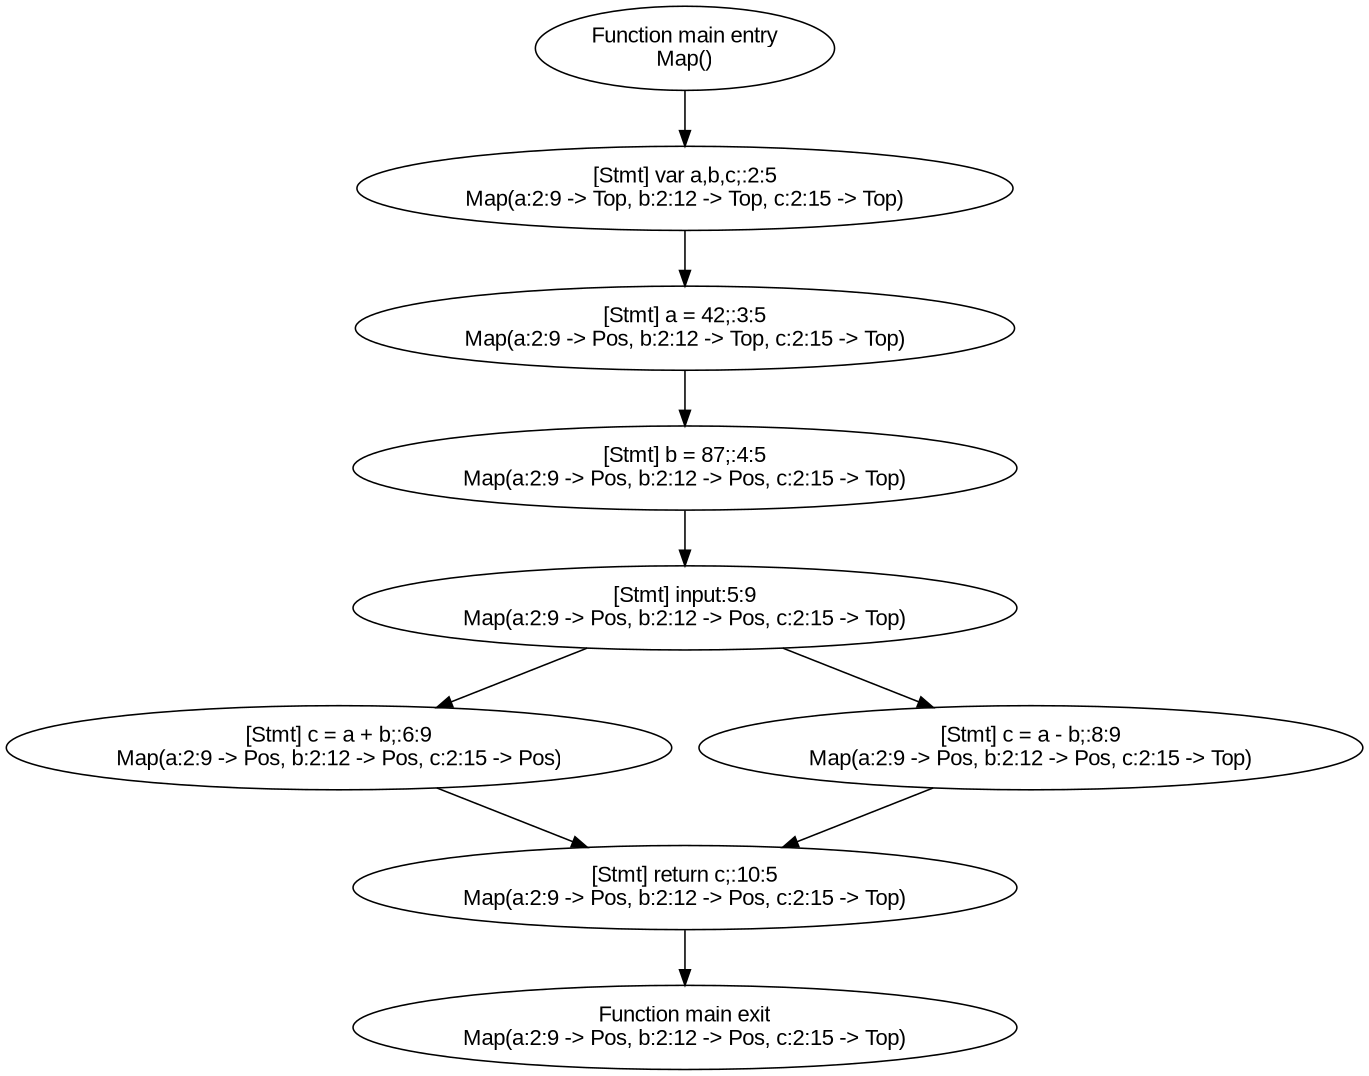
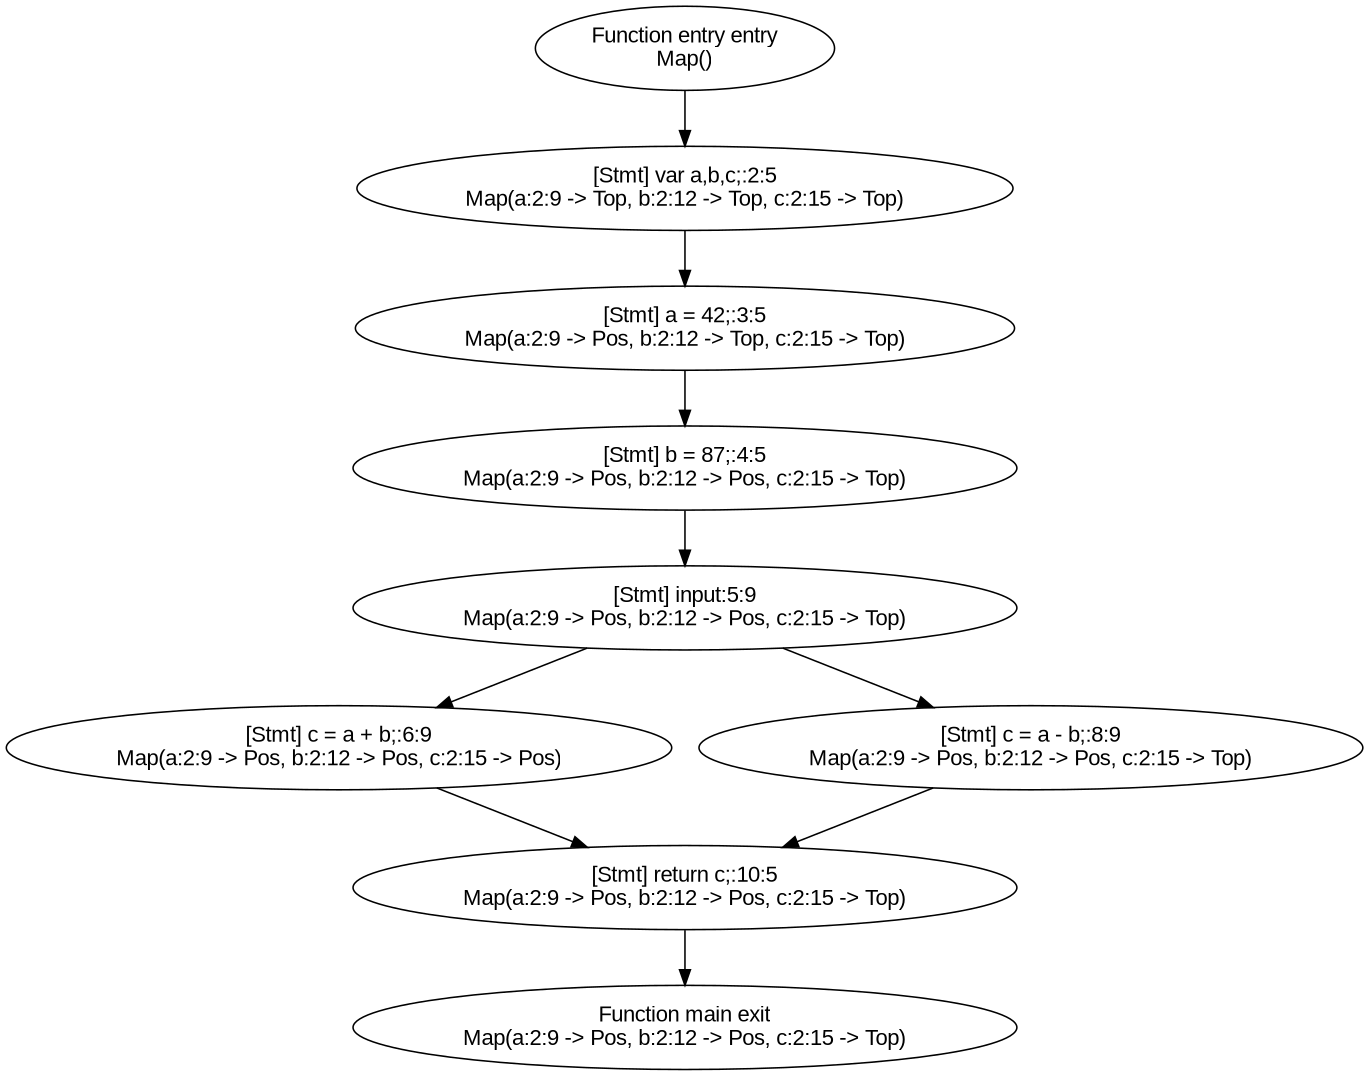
node "Function main entry Map()": label "Function main entry Map()" -> "Function entry entry Map()"
